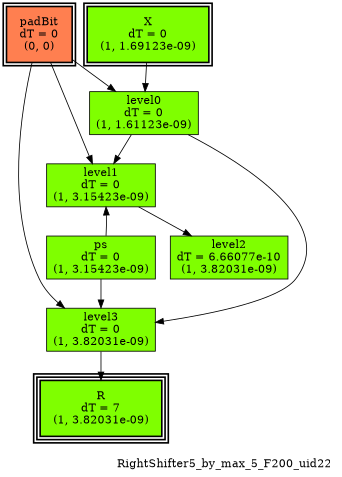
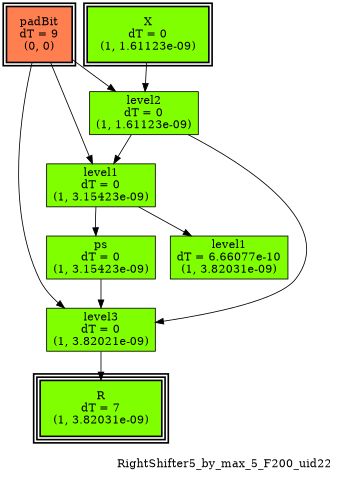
node "padBit dT = 0 (0, 0)": label "padBit dT = 0 (0, 0)" -> "padBit dT = 9 (0, 0)"
node "X dT = 0 (1, 1.69123e-09)": label "X dT = 0 (1, 1.69123e-09)" -> "X dT = 0 (1, 1.61123e-09)"
node "level0 dT = 0 (1, 1.61123e-09)": label "level0 dT = 0 (1, 1.61123e-09)" -> "level2 dT = 0 (1, 1.61123e-09)"
edge "ps dT = 0 (1, 3.15423e-09)" -> "level1 dT = 0 (1, 3.15423e-09)": reversed
node "level2 dT = 6.66077e-10 (1, 3.82031e-09)": label "level2 dT = 6.66077e-10 (1, 3.82031e-09)" -> "level1 dT = 6.66077e-10 (1, 3.82031e-09)"
node "level3 dT = 0 (1, 3.82031e-09)": label "level3 dT = 0 (1, 3.82031e-09)" -> "level3 dT = 0 (1, 3.82021e-09)"
